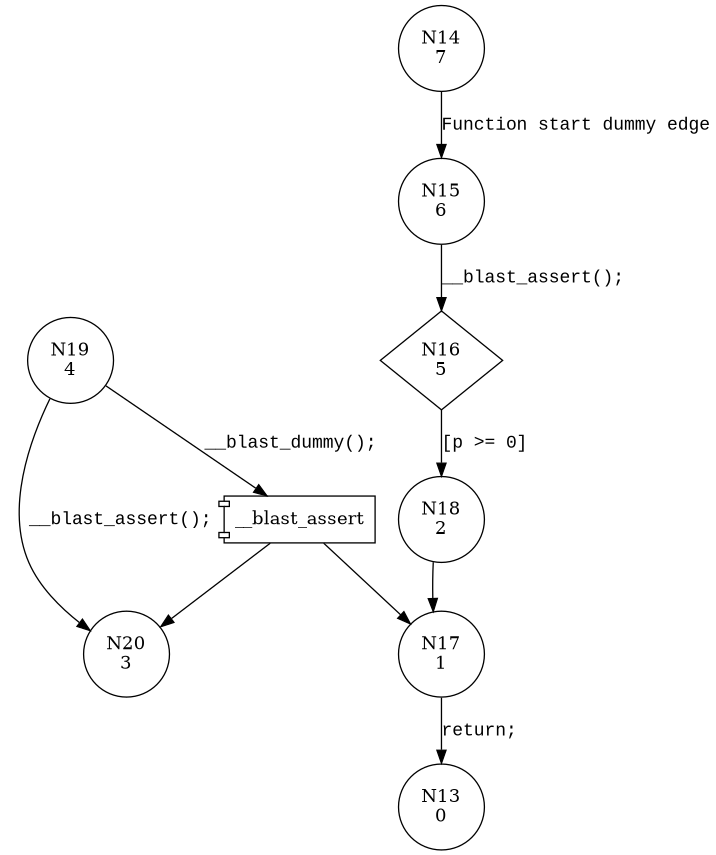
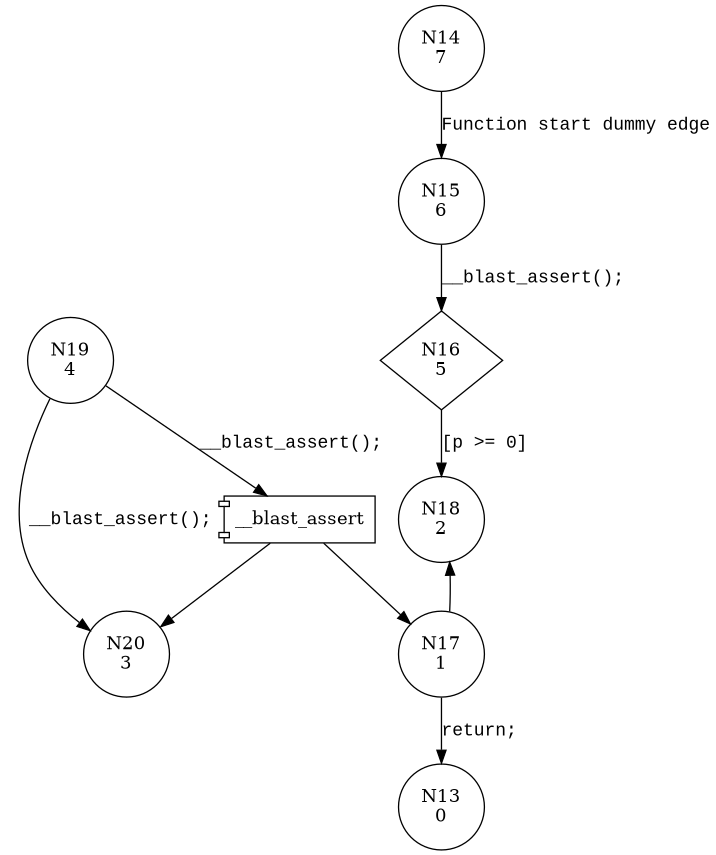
edge "N19 4" -> "__blast_assert": label "__blast_dummy();" -> "__blast_assert();"
edge "N18 2" -> "N17 1": reversed
